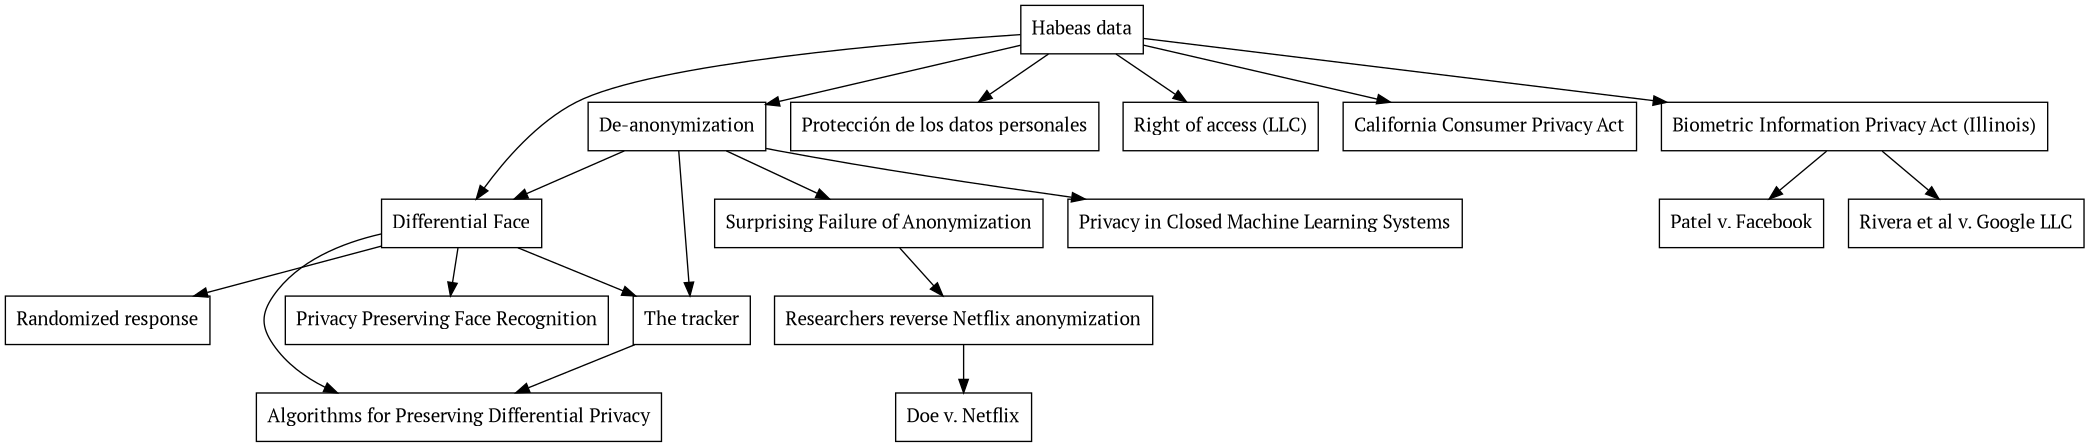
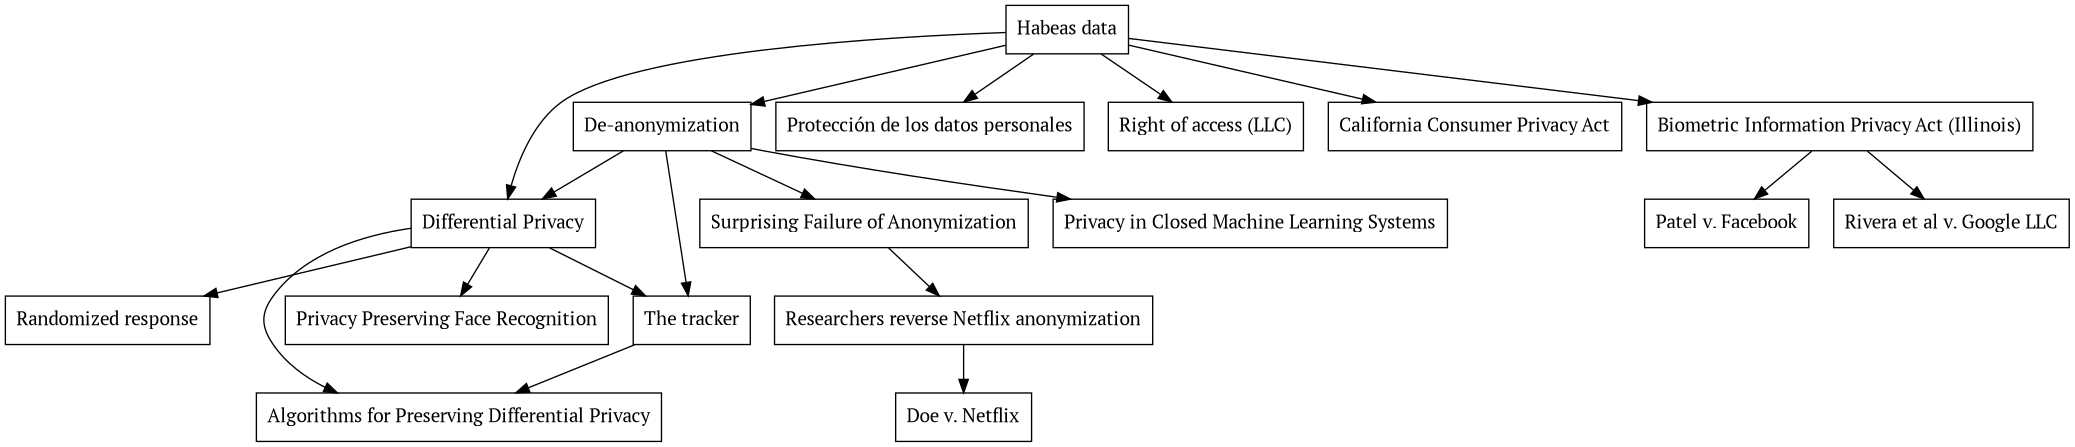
node "Differential Face": label "Differential Face" -> "Differential Privacy"
